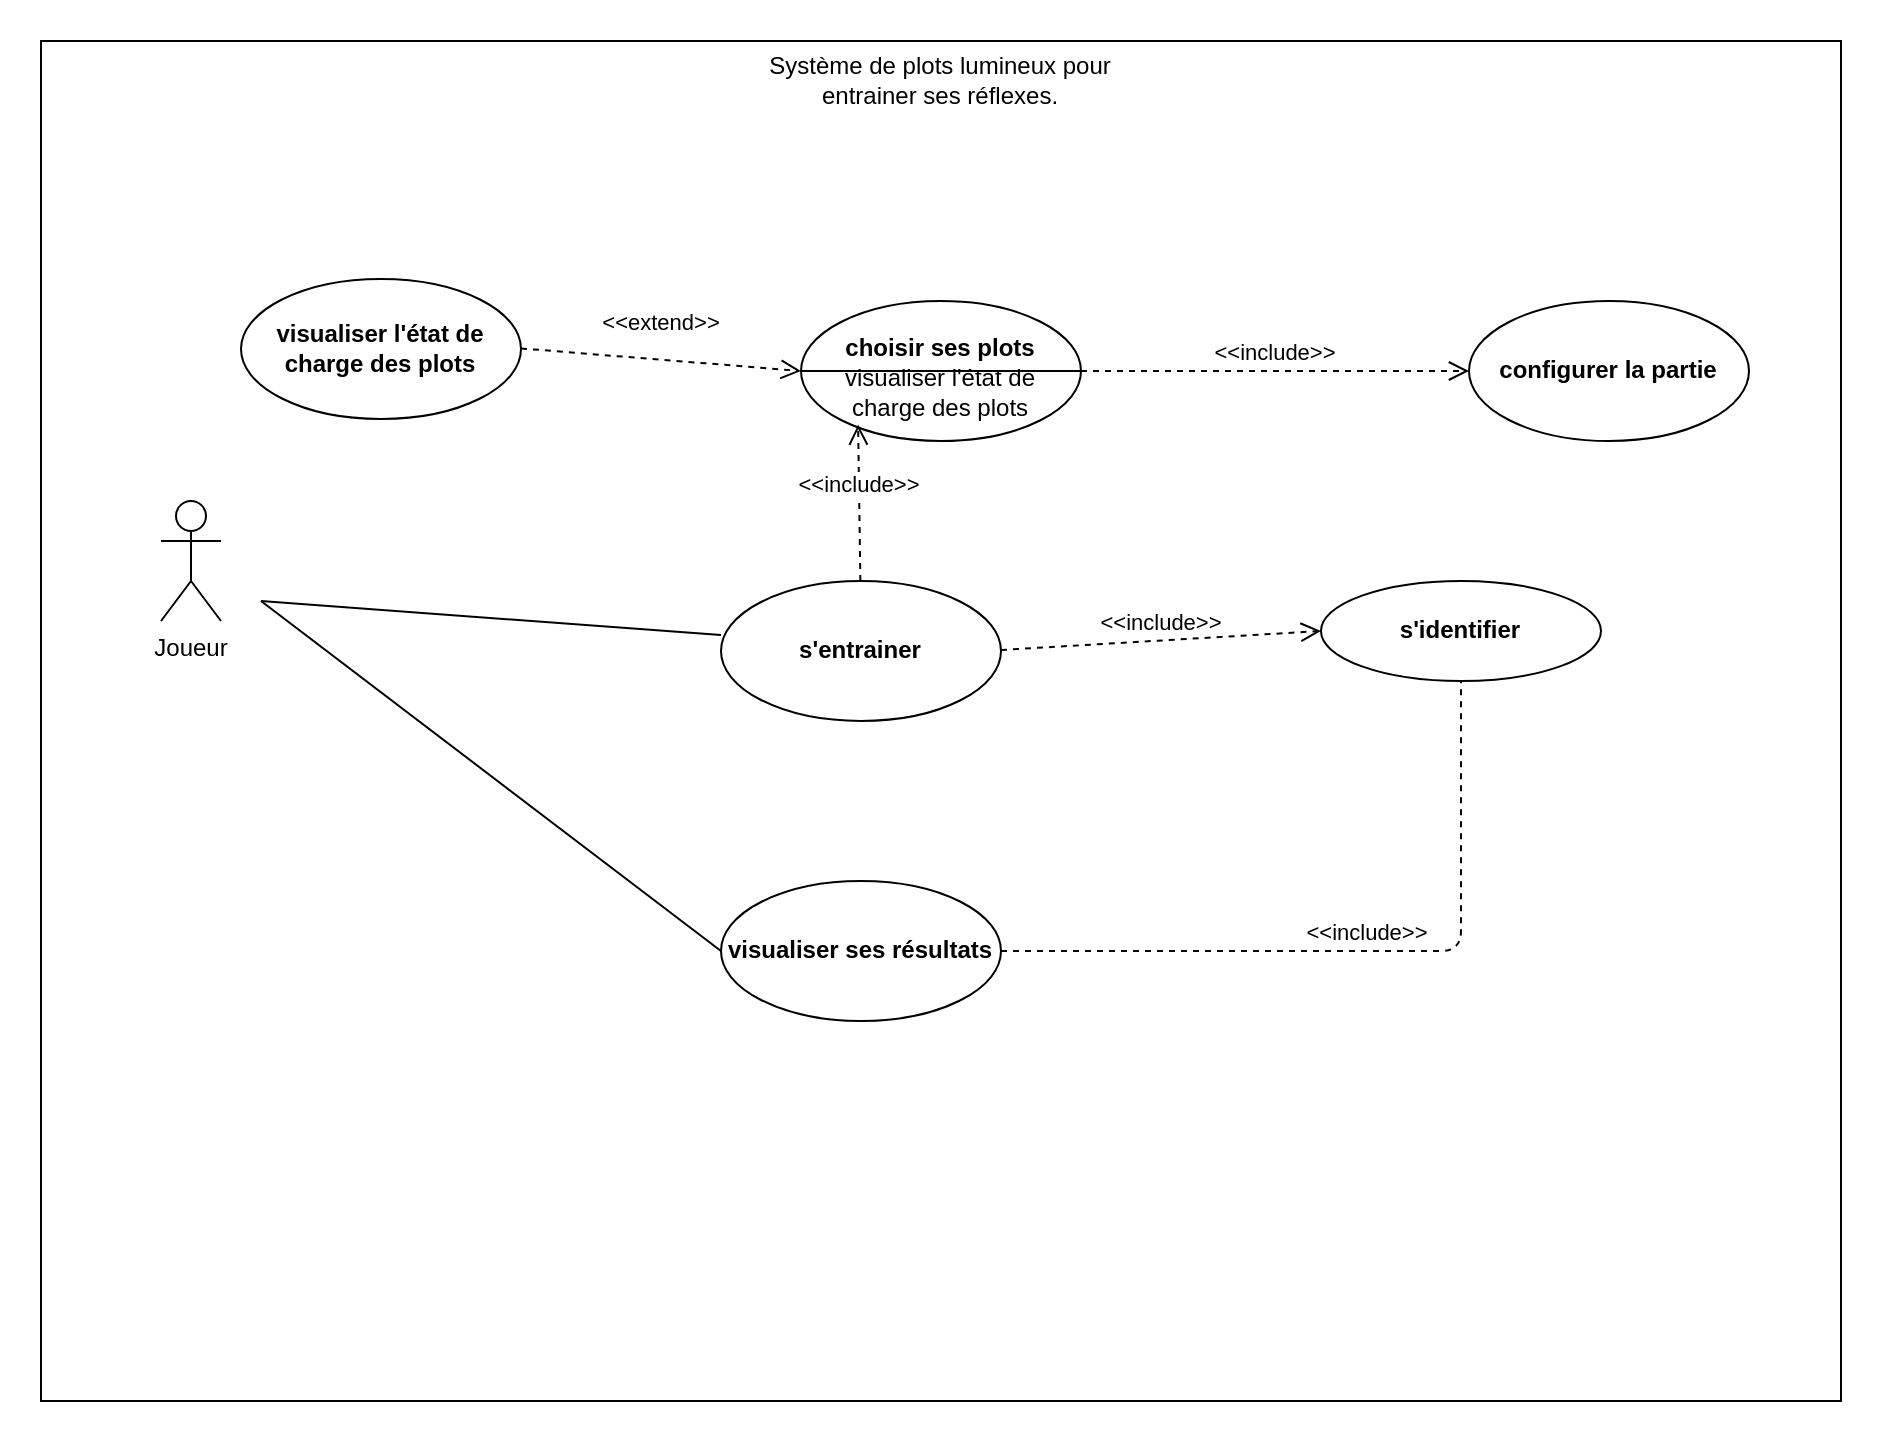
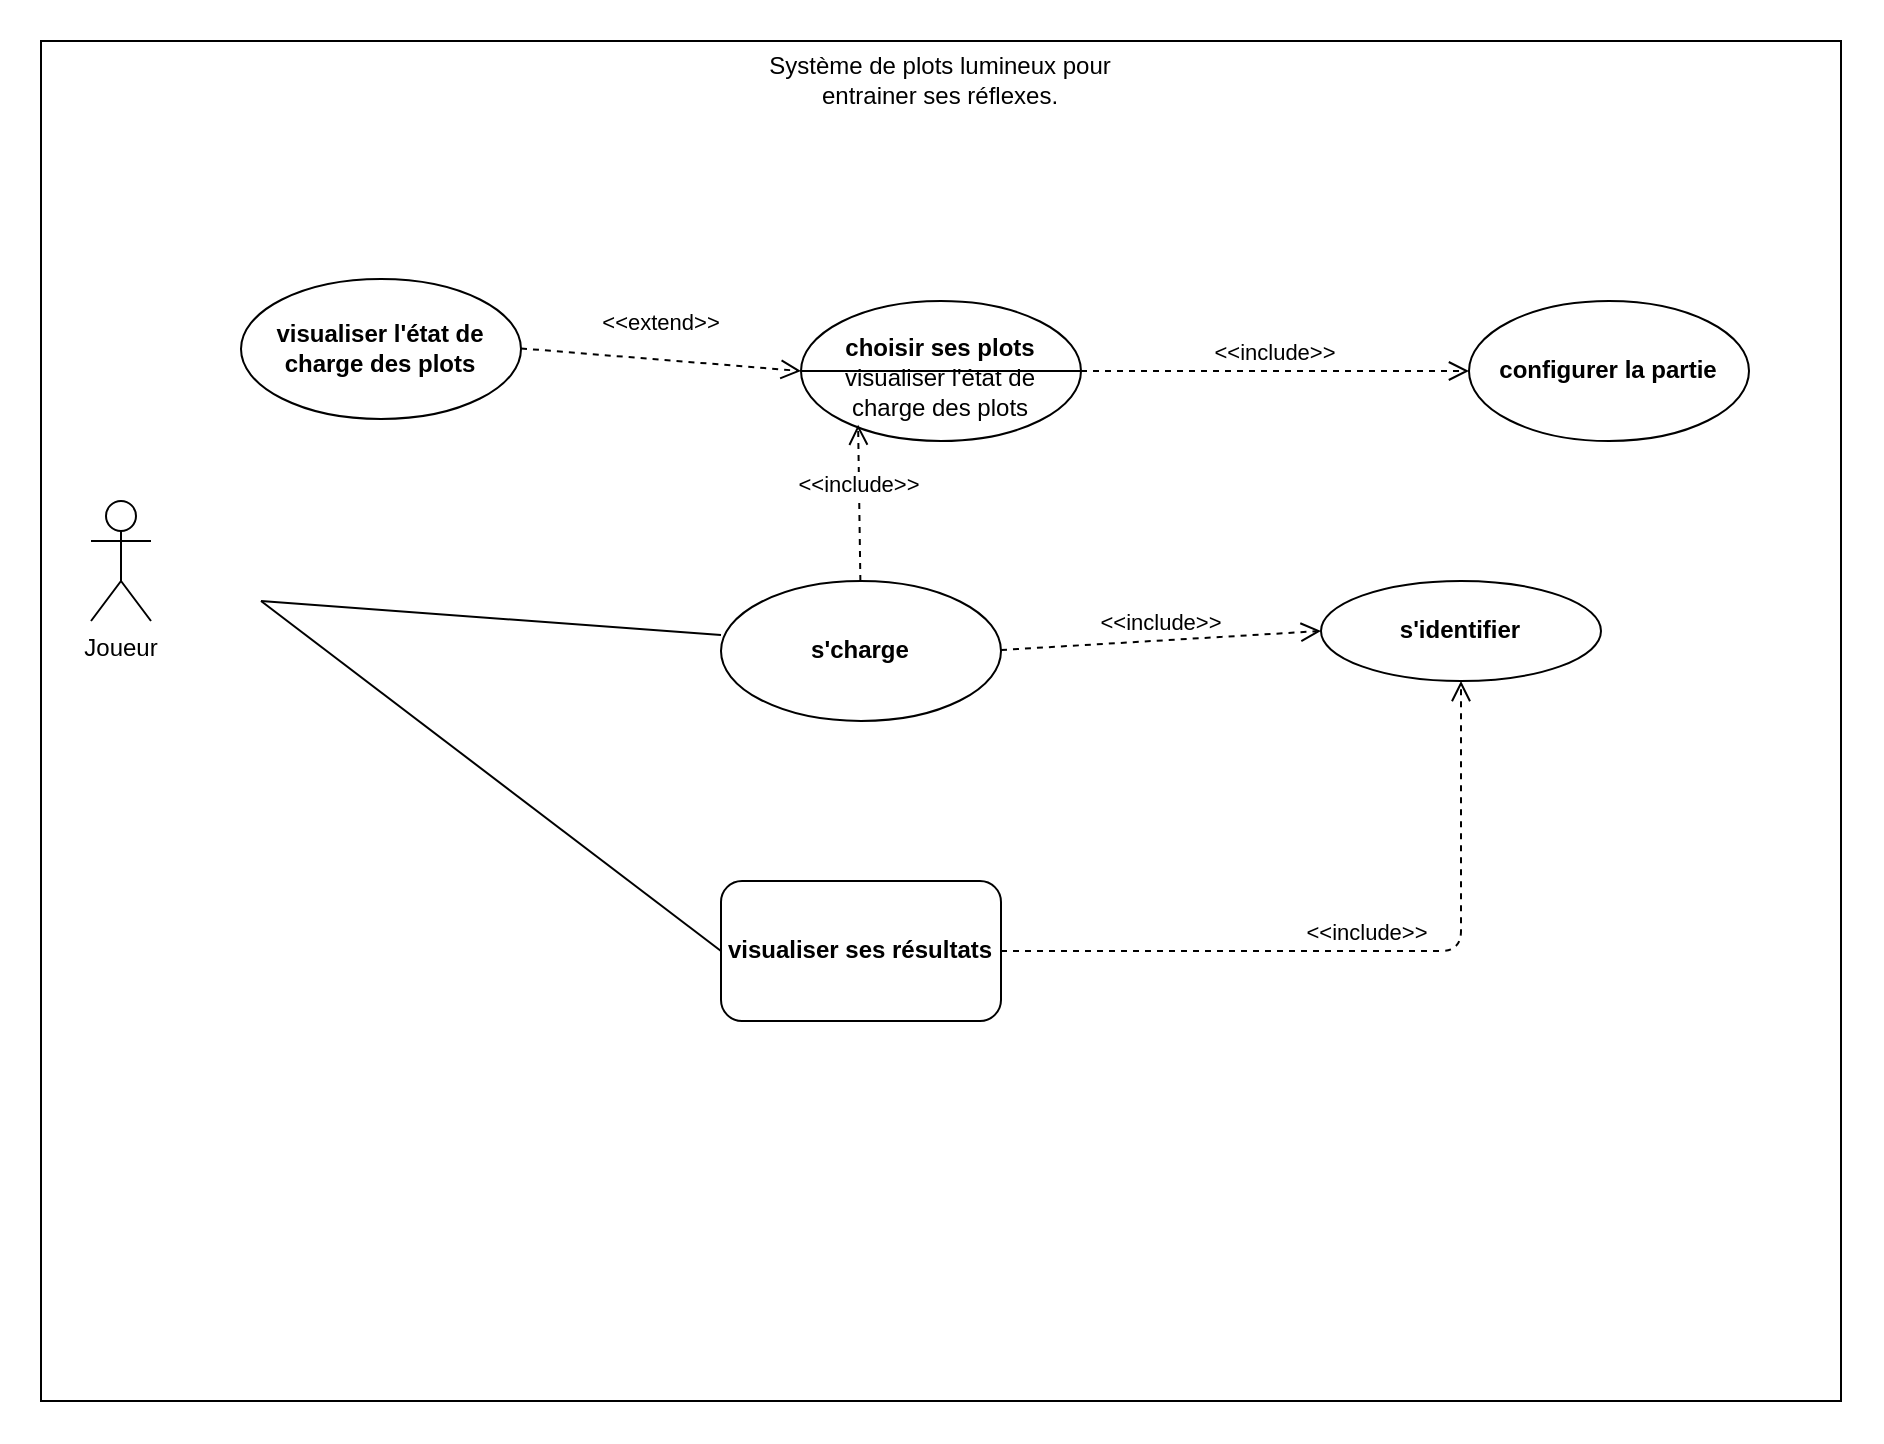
node "Joueur": moved (191, 561) -> (121, 561)
node "s'entrainer": label "s'entrainer" -> "s'charge"
edge "s'identifier" -- "visualiser ses résultats": arrowhead none -> open
node "visualiser ses résultats": shape ellipse -> rounded rectangle
